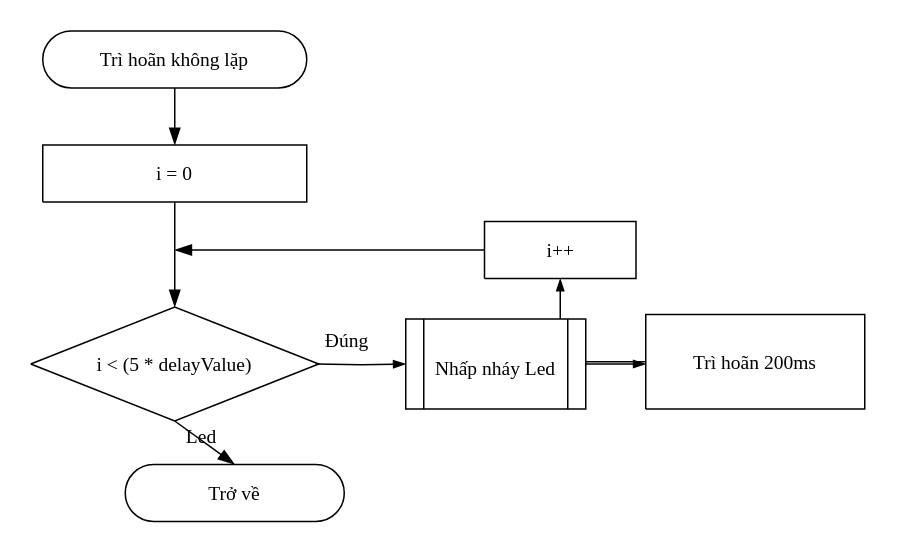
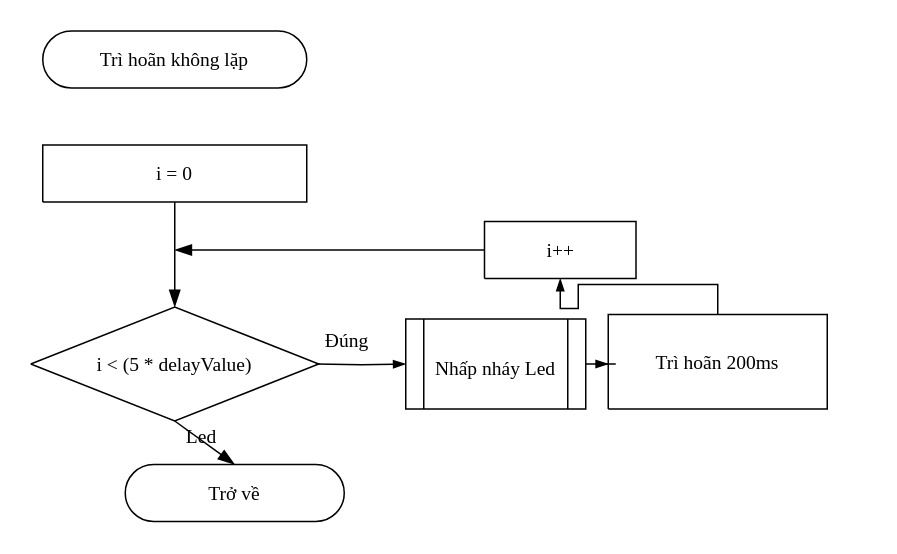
edge "Trì hoãn không lặp" -> "i = 0": removed
node "Trì hoãn 200ms": moved (755, 362) -> (718, 362)
